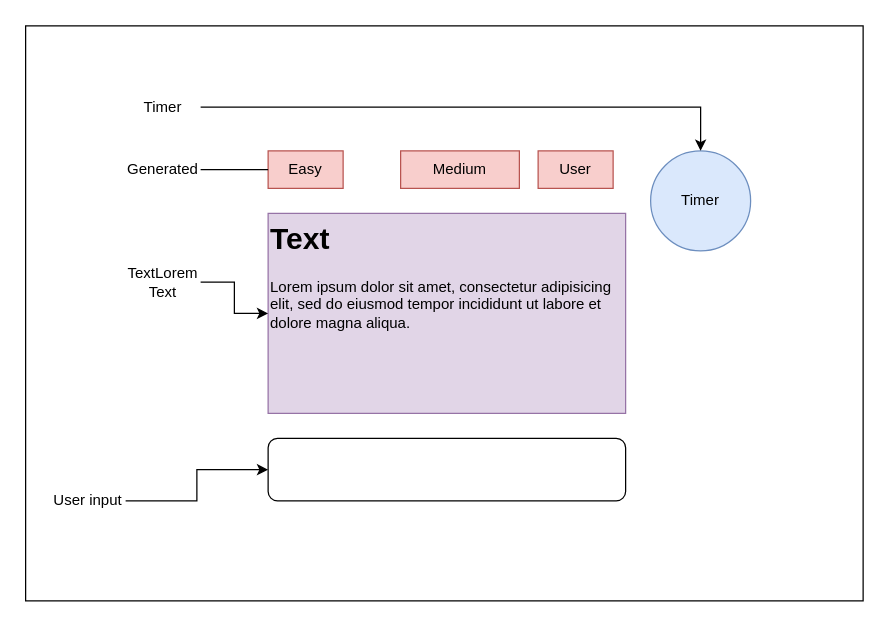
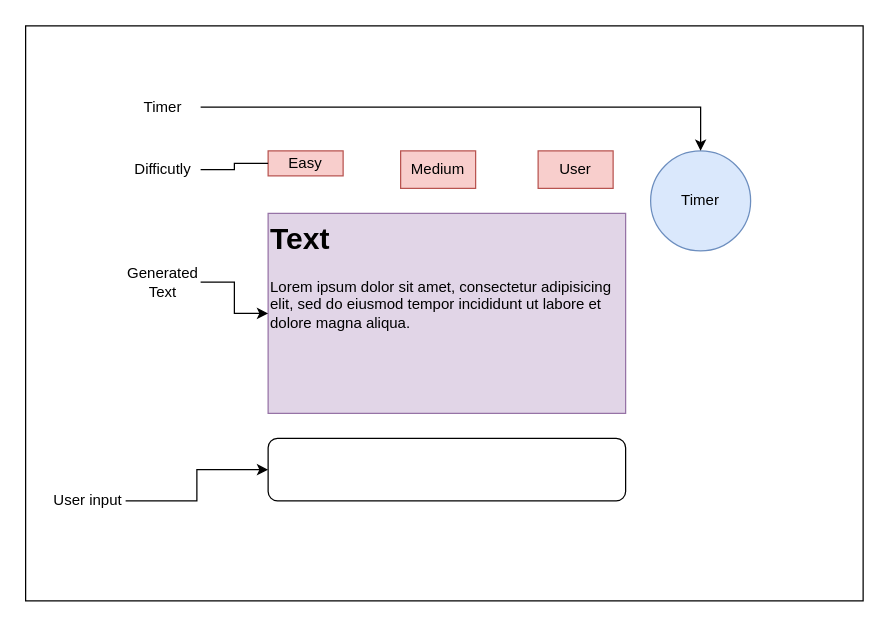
node "Generated": label "Generated" -> "Difficutly"
node "Easy": size 75x38 -> 75x25
node "Medium": size 119x38 -> 75x38
node "TextLorem Text": label "TextLorem Text" -> "Generated Text"
